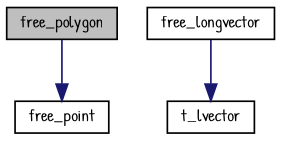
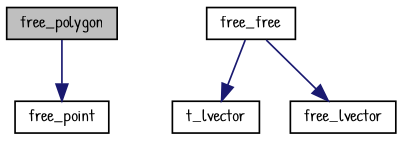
node "free_longvector": label "free_longvector" -> "free_free"
node "free_lvector": added
